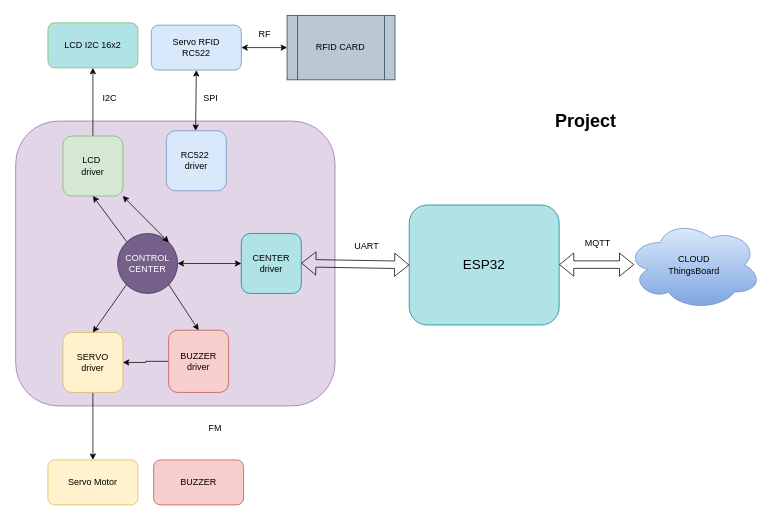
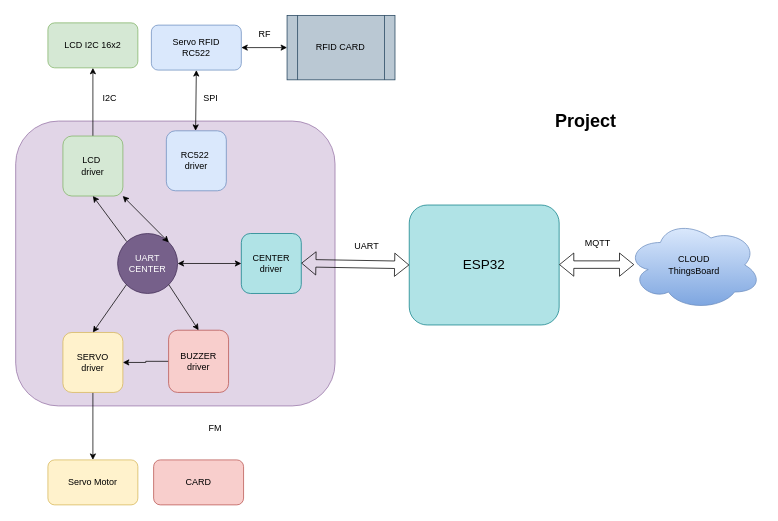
node "LCD I2C 16x2": fillcolor #b0e3e6 -> #d5e8d4
node "CONTROL CENTER": label "CONTROL CENTER" -> "UART CENTER"
node "BUZZER": label "BUZZER" -> "CARD"
